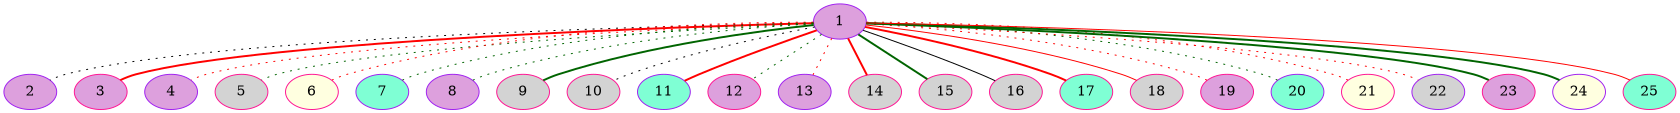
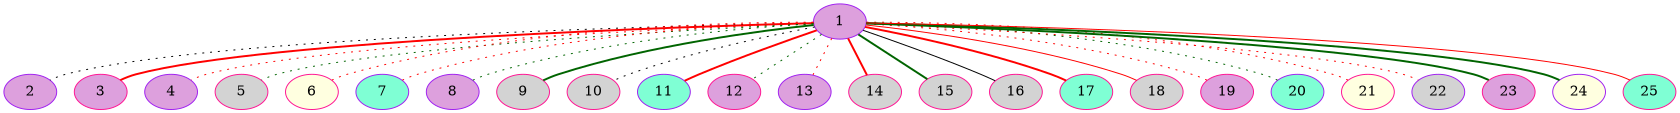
edge "1" -- "7": color darkgreen -> red
